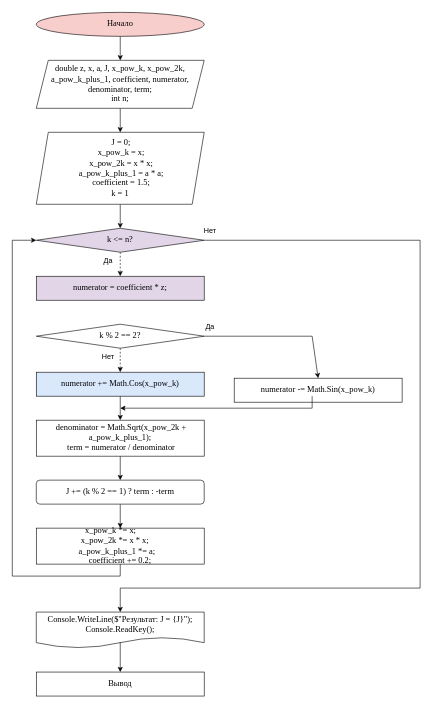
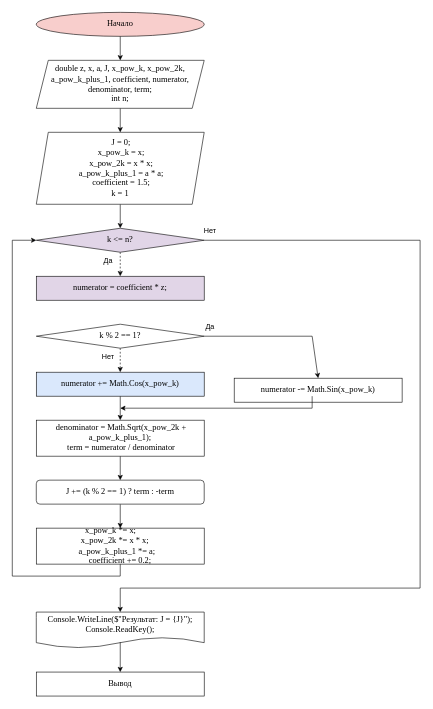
node "k % 2 == 2?": label "k % 2 == 2?" -> "k % 2 == 1?"
